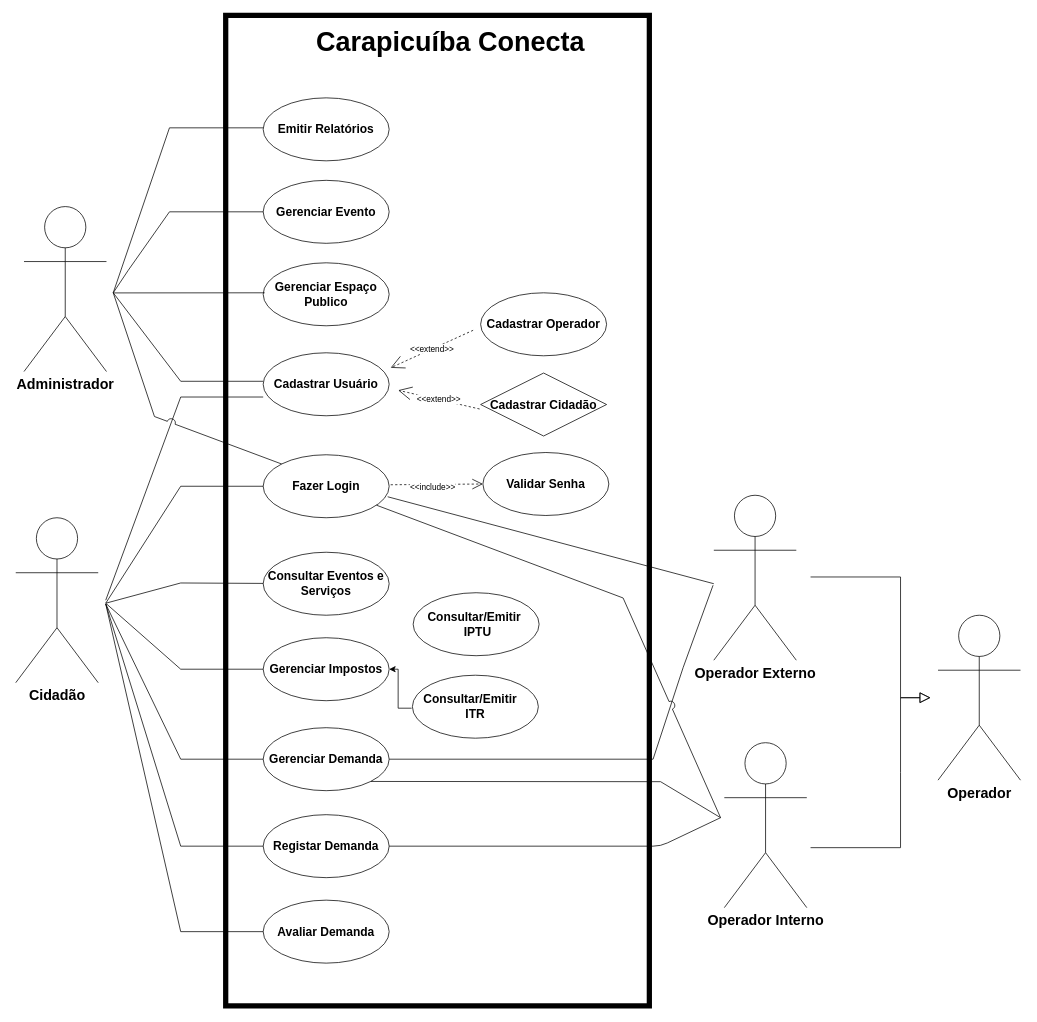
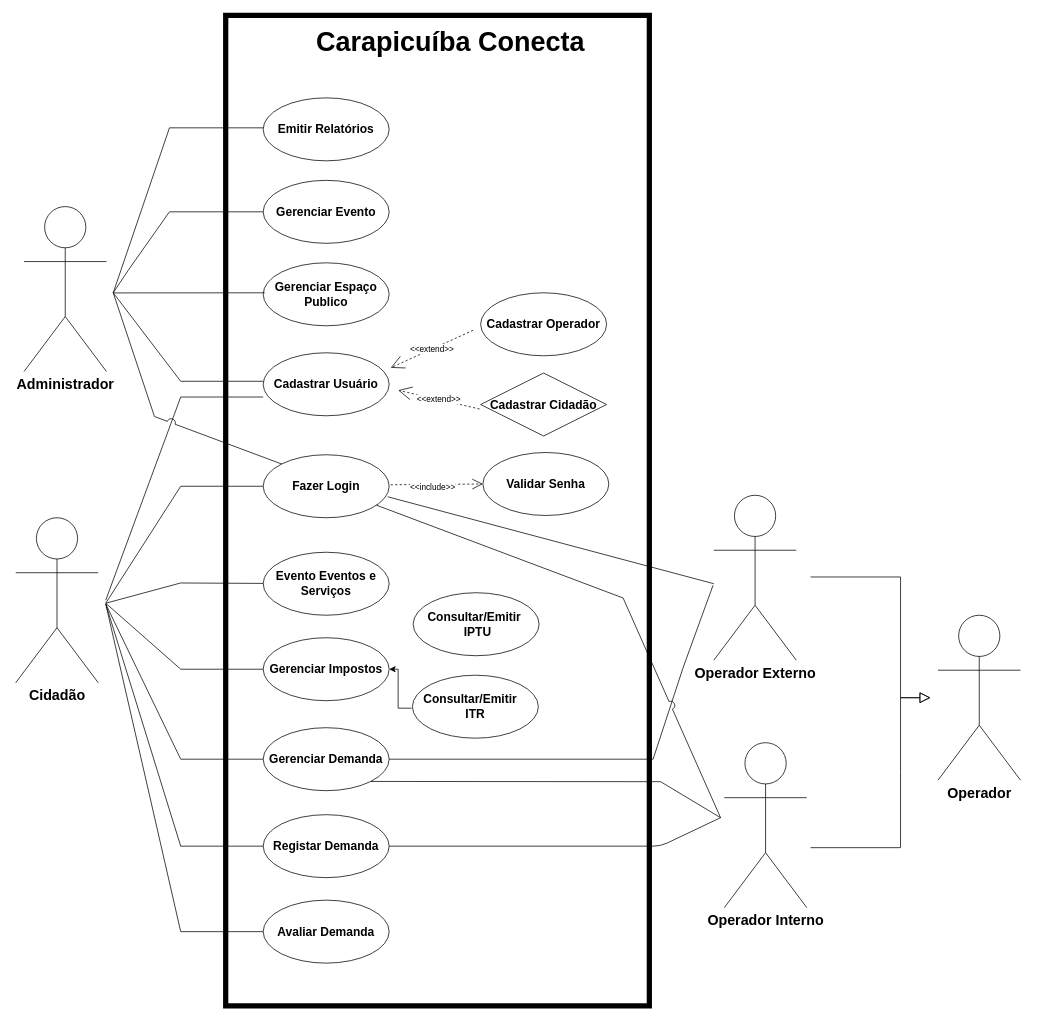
node "Consultar Eventos e Serviços": label "Consultar Eventos e Serviços" -> "Evento Eventos e Serviços"
